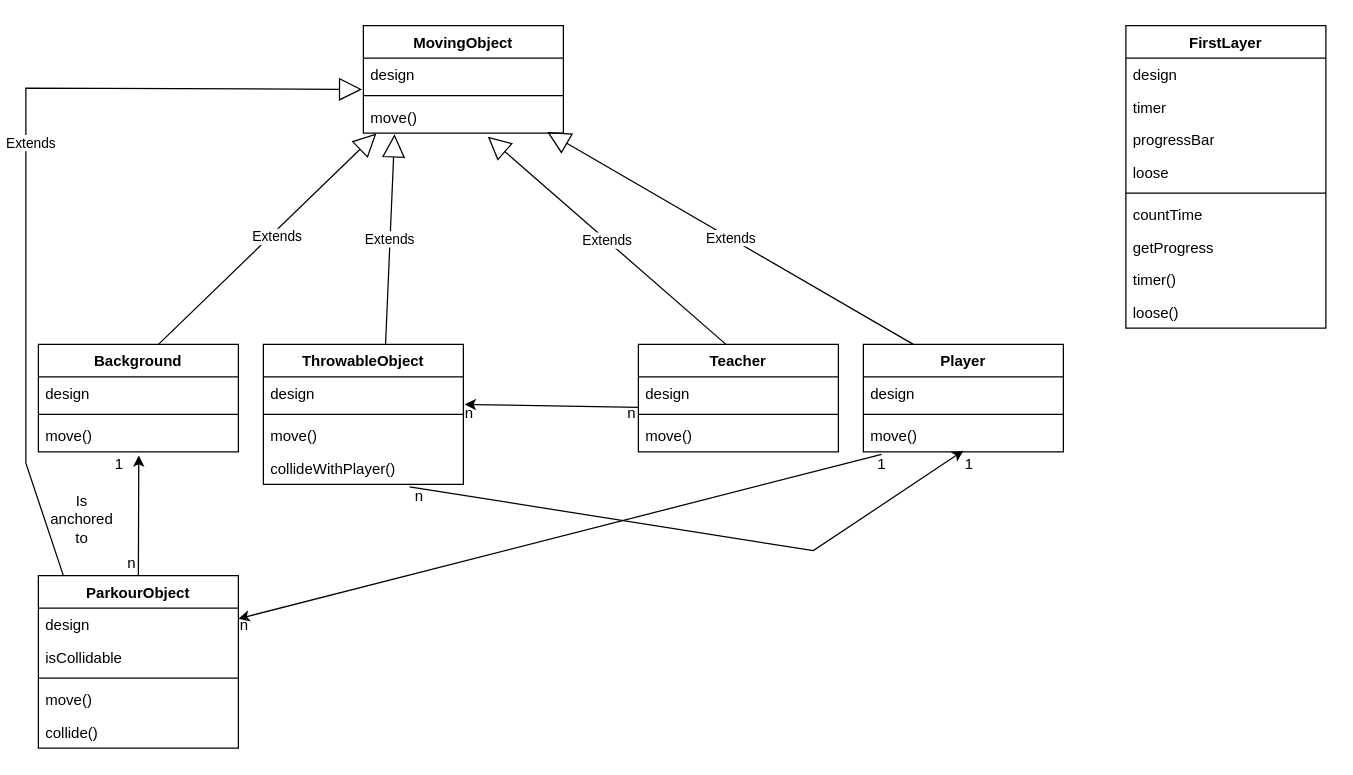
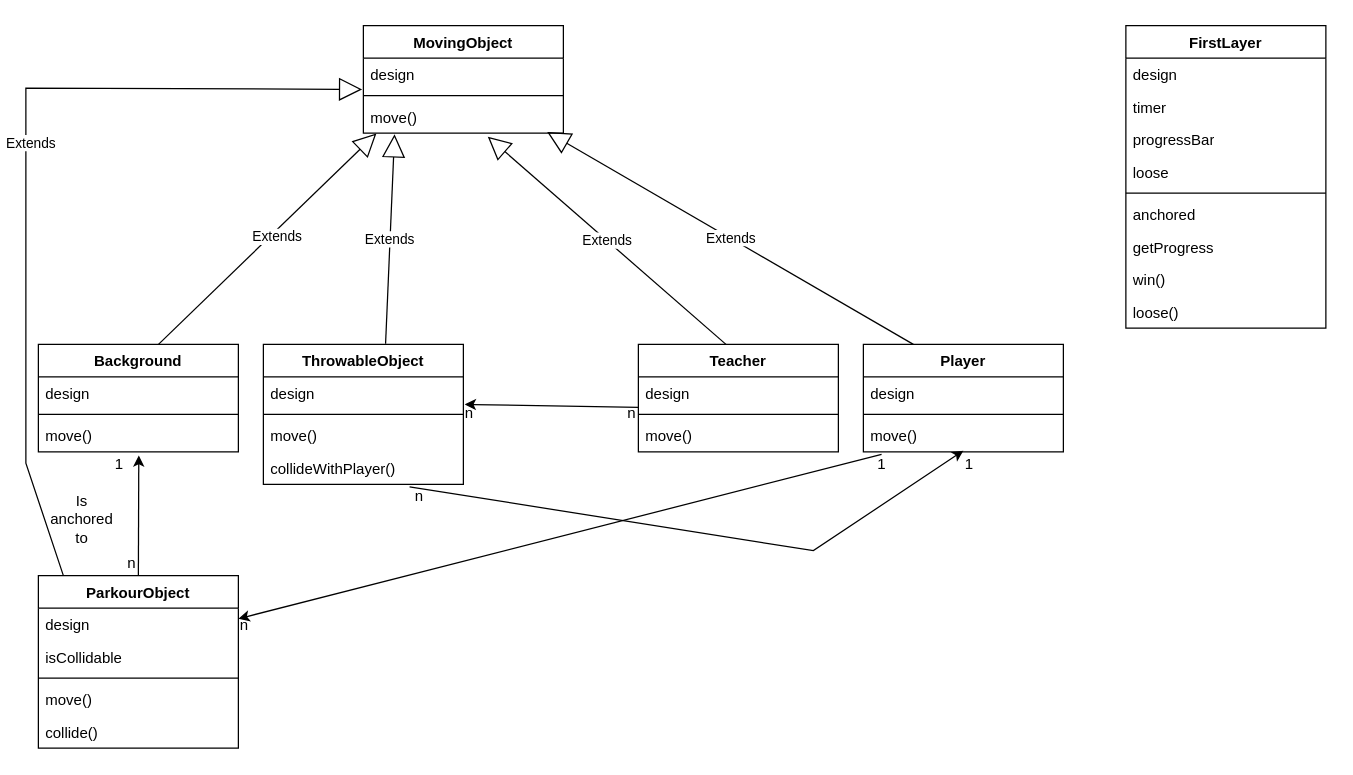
node "countTime": label "countTime" -> "anchored"
node "timer()": label "timer()" -> "win()"
